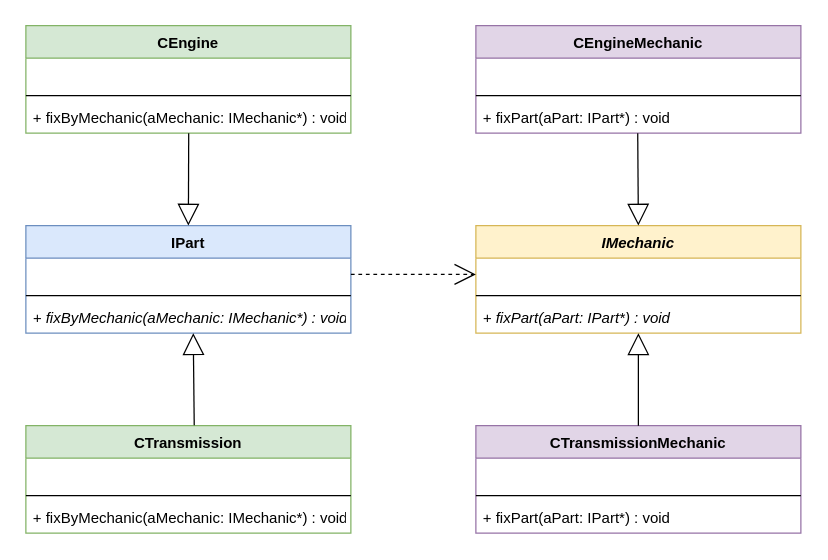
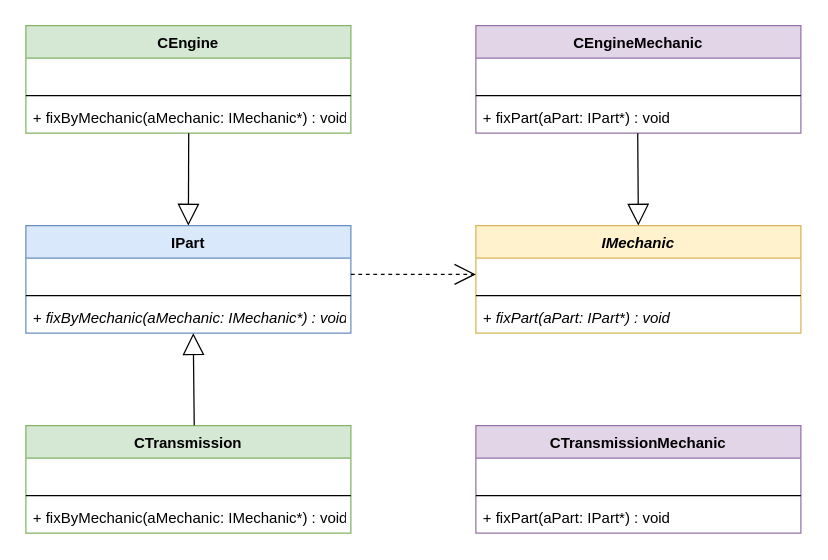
edge "CTransmissionMechanic" -> "IMechanic": removed
